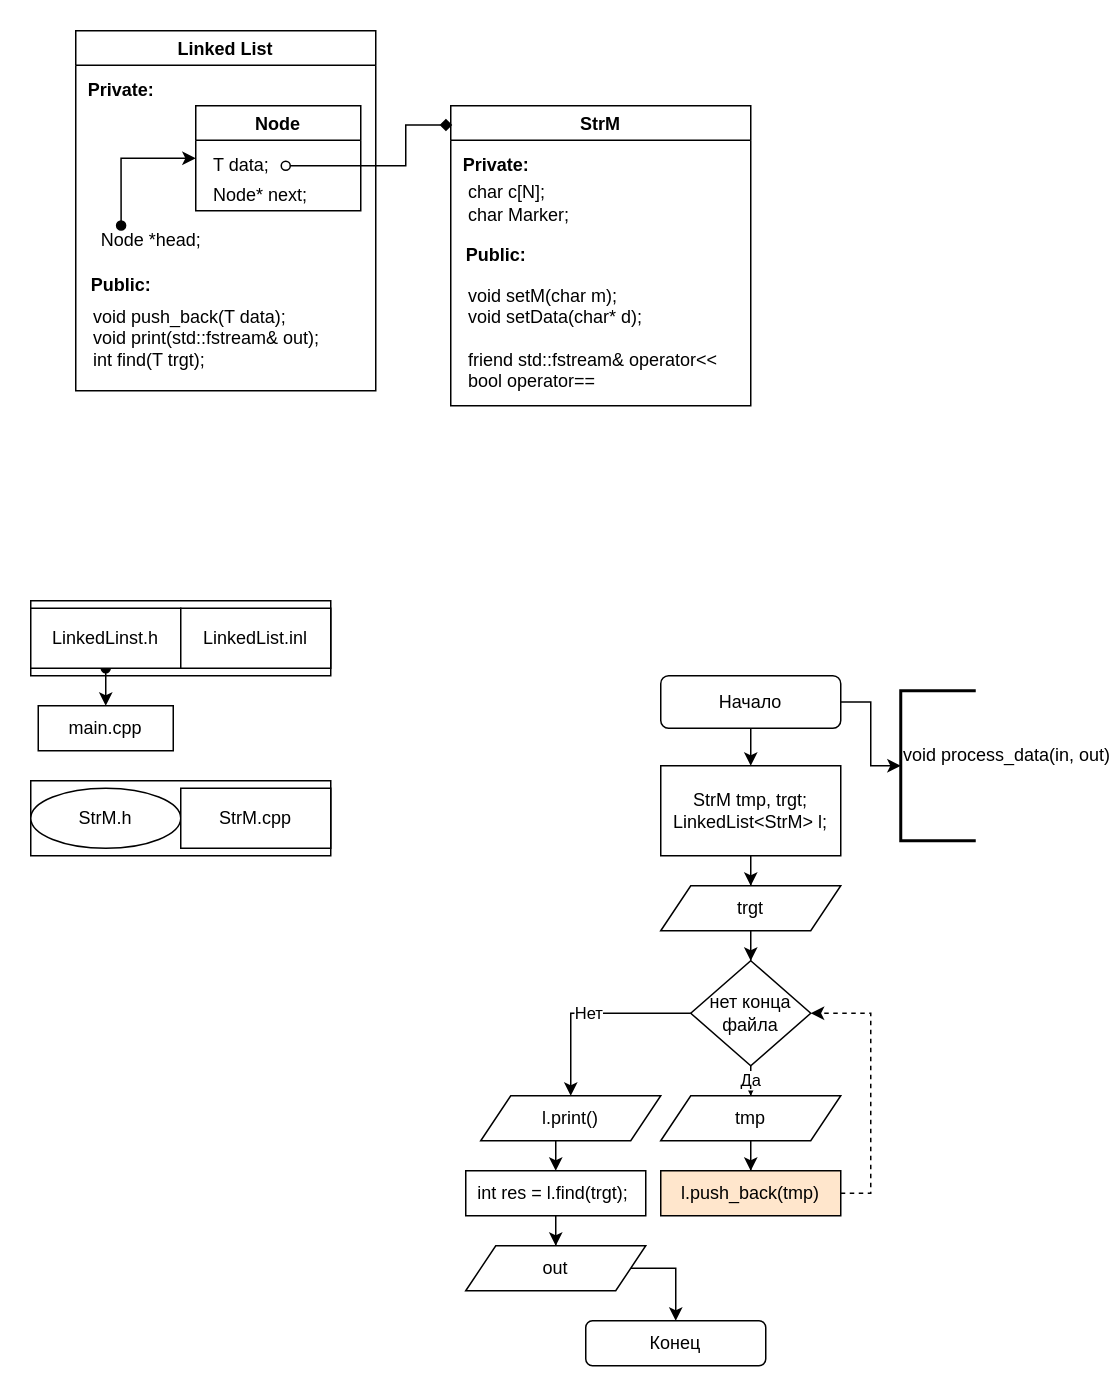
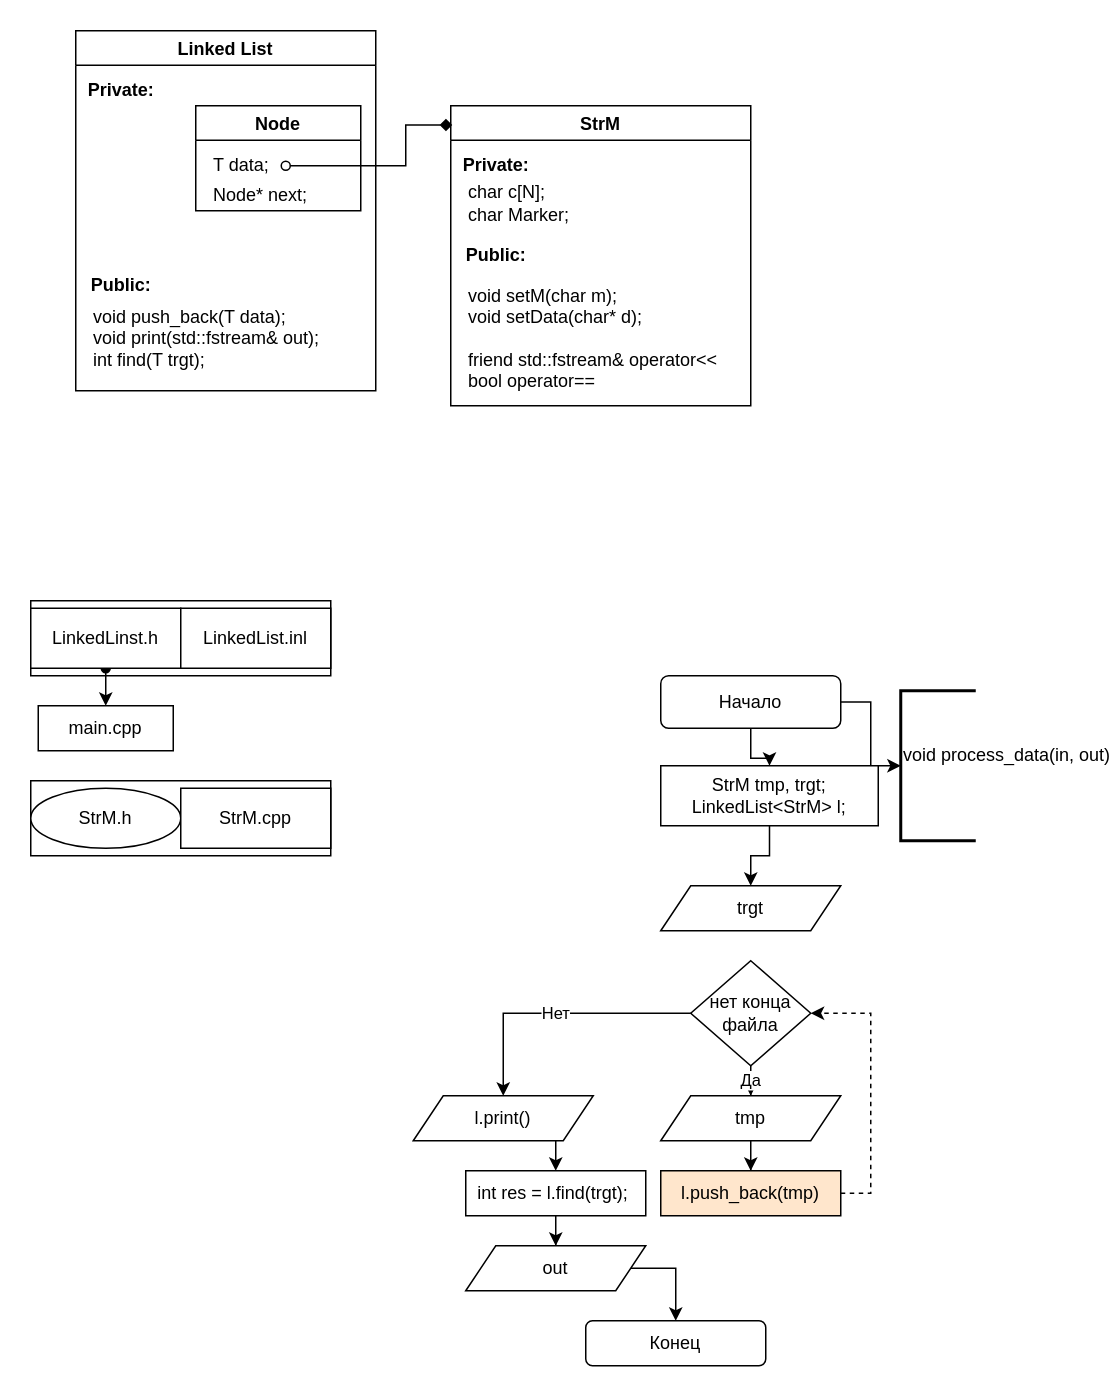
edge "Node" -- "Node *head;": removed
node "Node *head;": removed
node "StrM tmp, trgt; LinkedList<StrM> l;": size 180x90 -> 218x60
edge "trgt" -> "нет конца файла": removed
node "l.print()": moved (571, 1118) -> (503, 1118)
